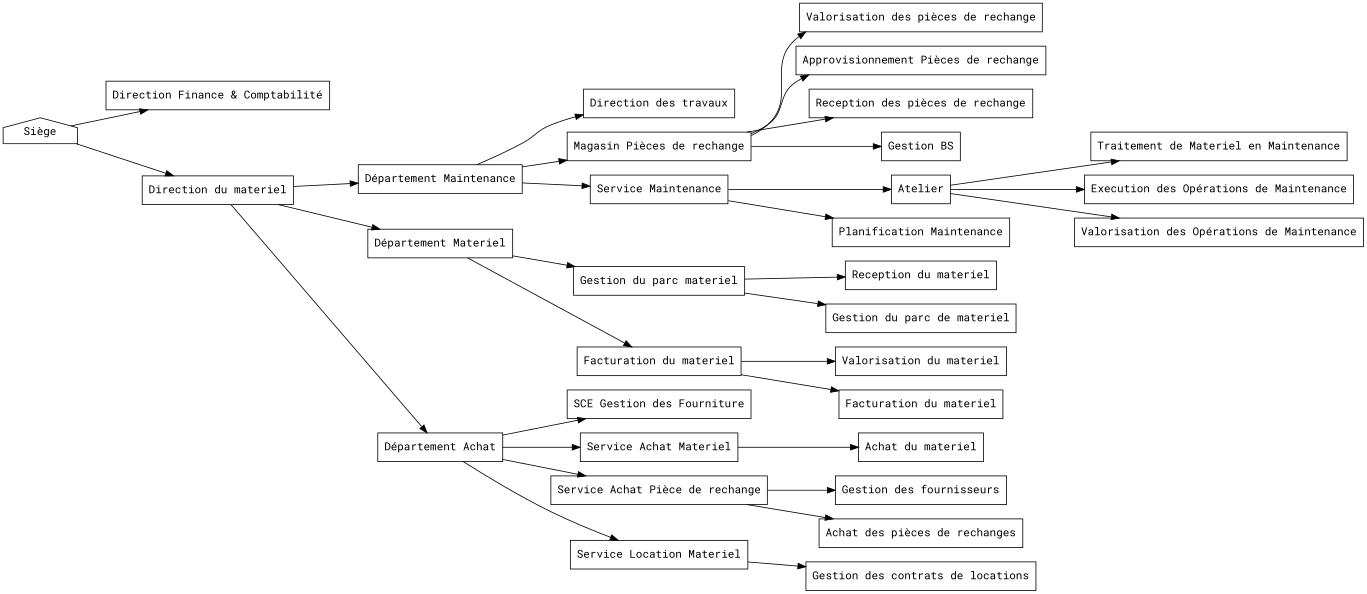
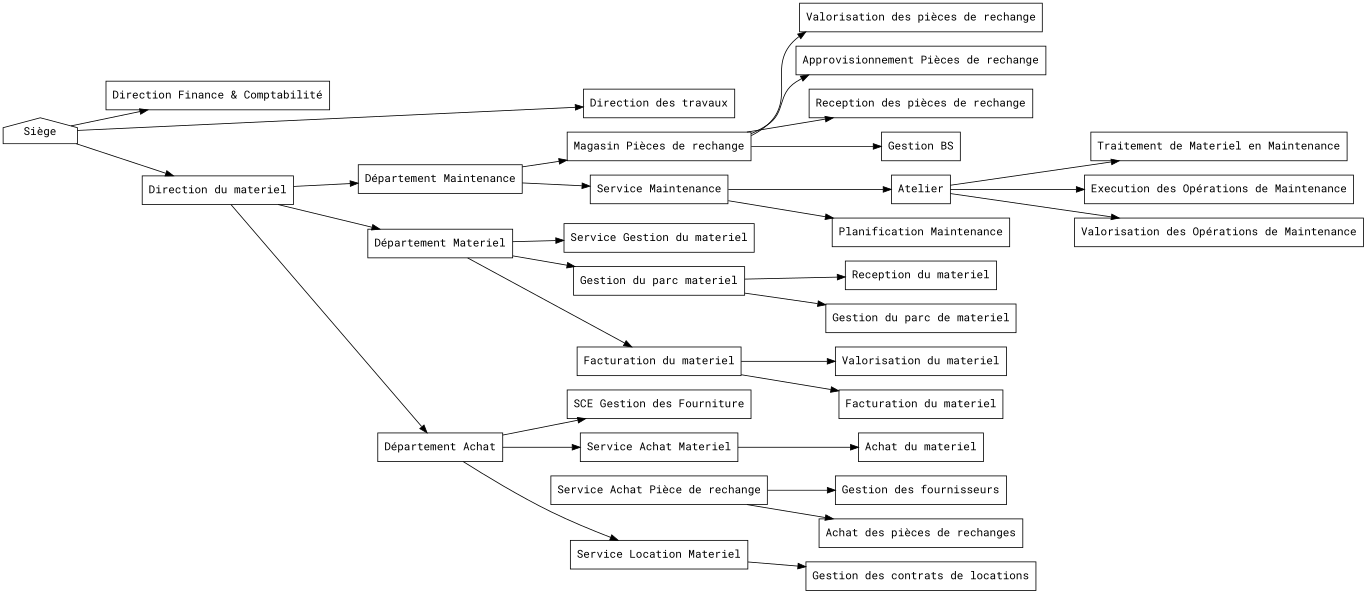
edge "Département Maintenance" -> "Direction des travaux": now "Siège" -> "Direction des travaux"
node "Service Gestion du materiel": added
edge "Département Achat" -> "Service Achat Pièce de rechange": removed
